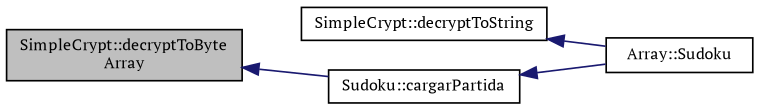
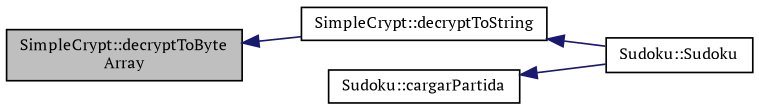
node "Array::Sudoku": label "Array::Sudoku" -> "Sudoku::Sudoku"
edge "Sudoku::cargarPartida" -> "SimpleCrypt::decryptToByte Array": now "SimpleCrypt::decryptToString" -> "SimpleCrypt::decryptToByte Array"
